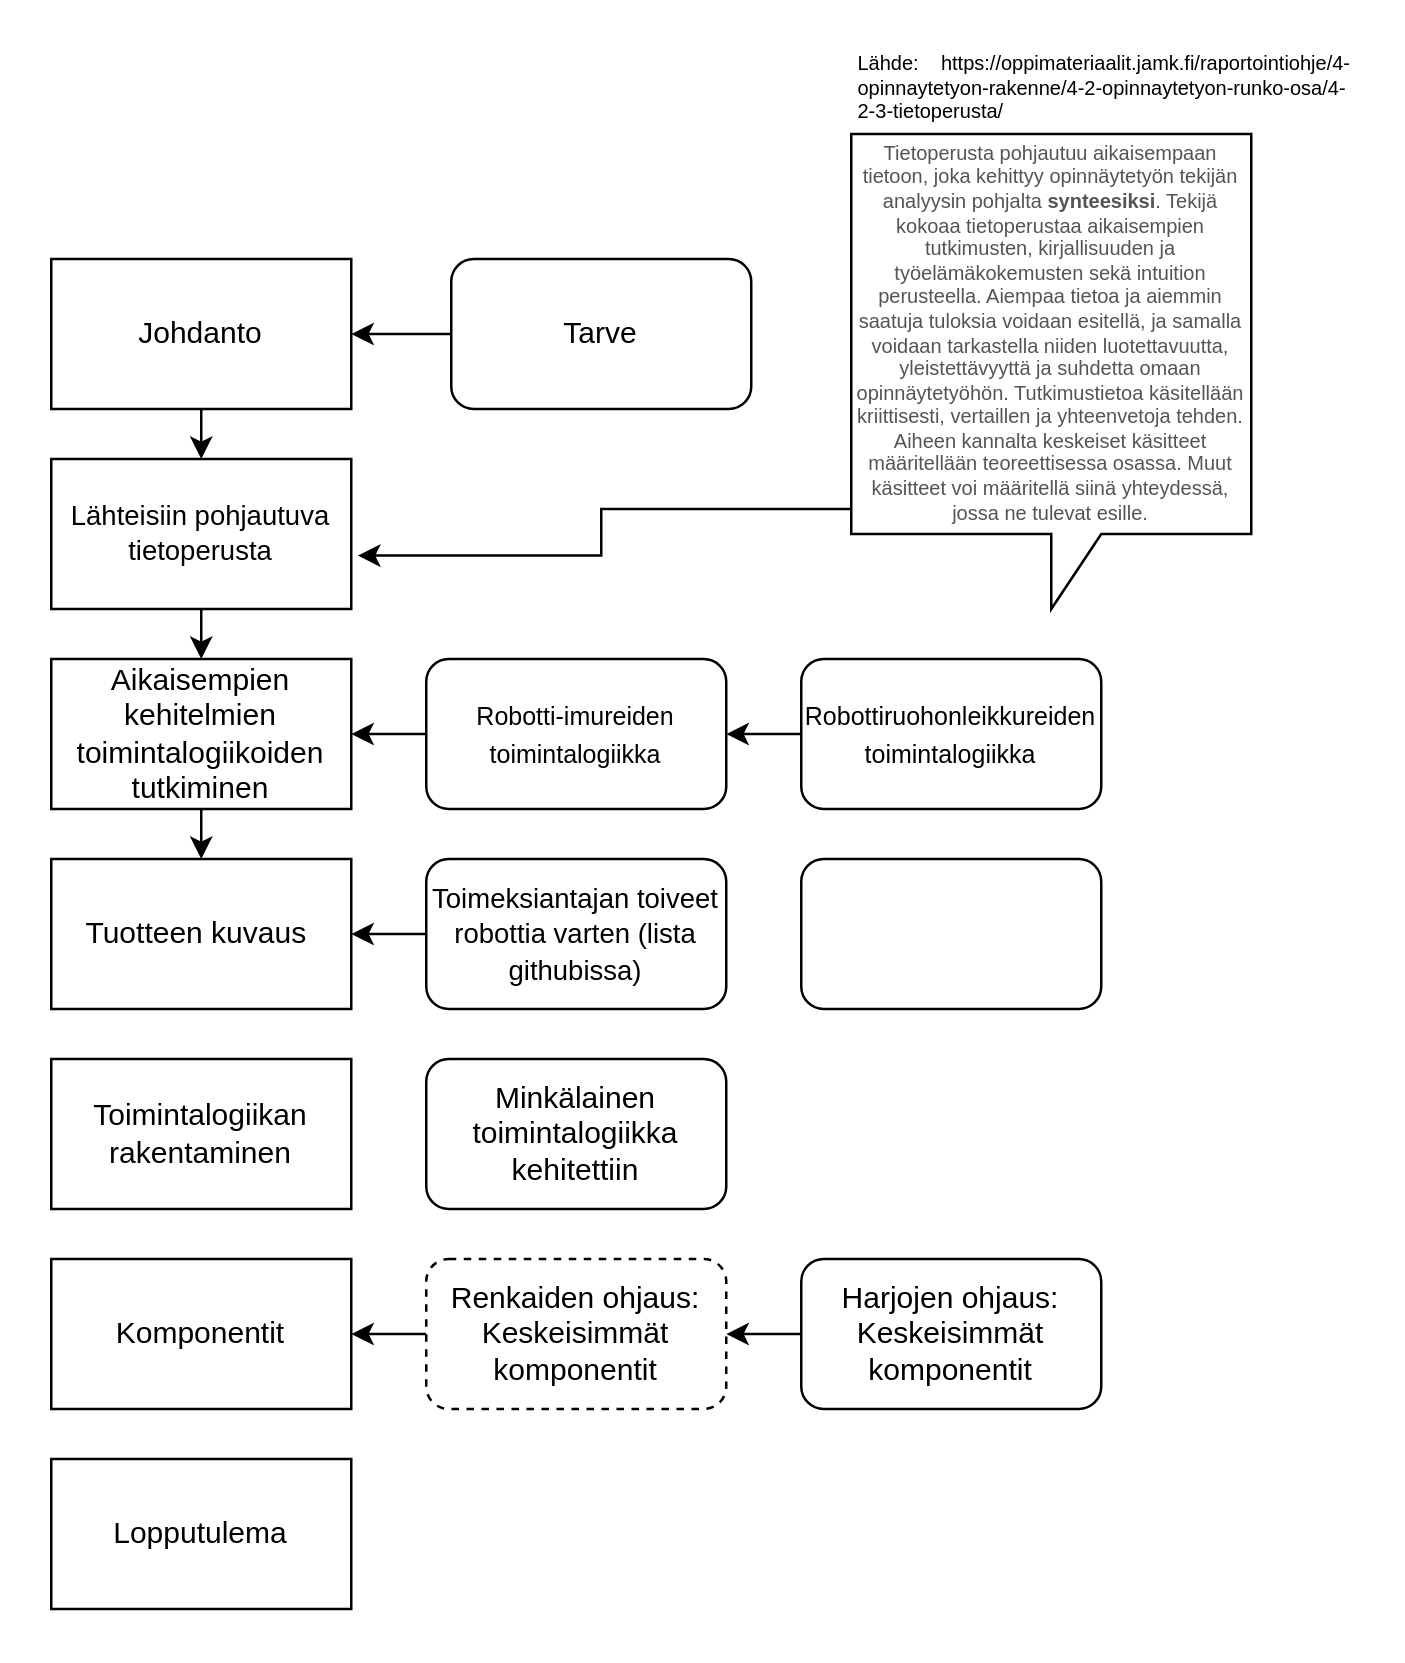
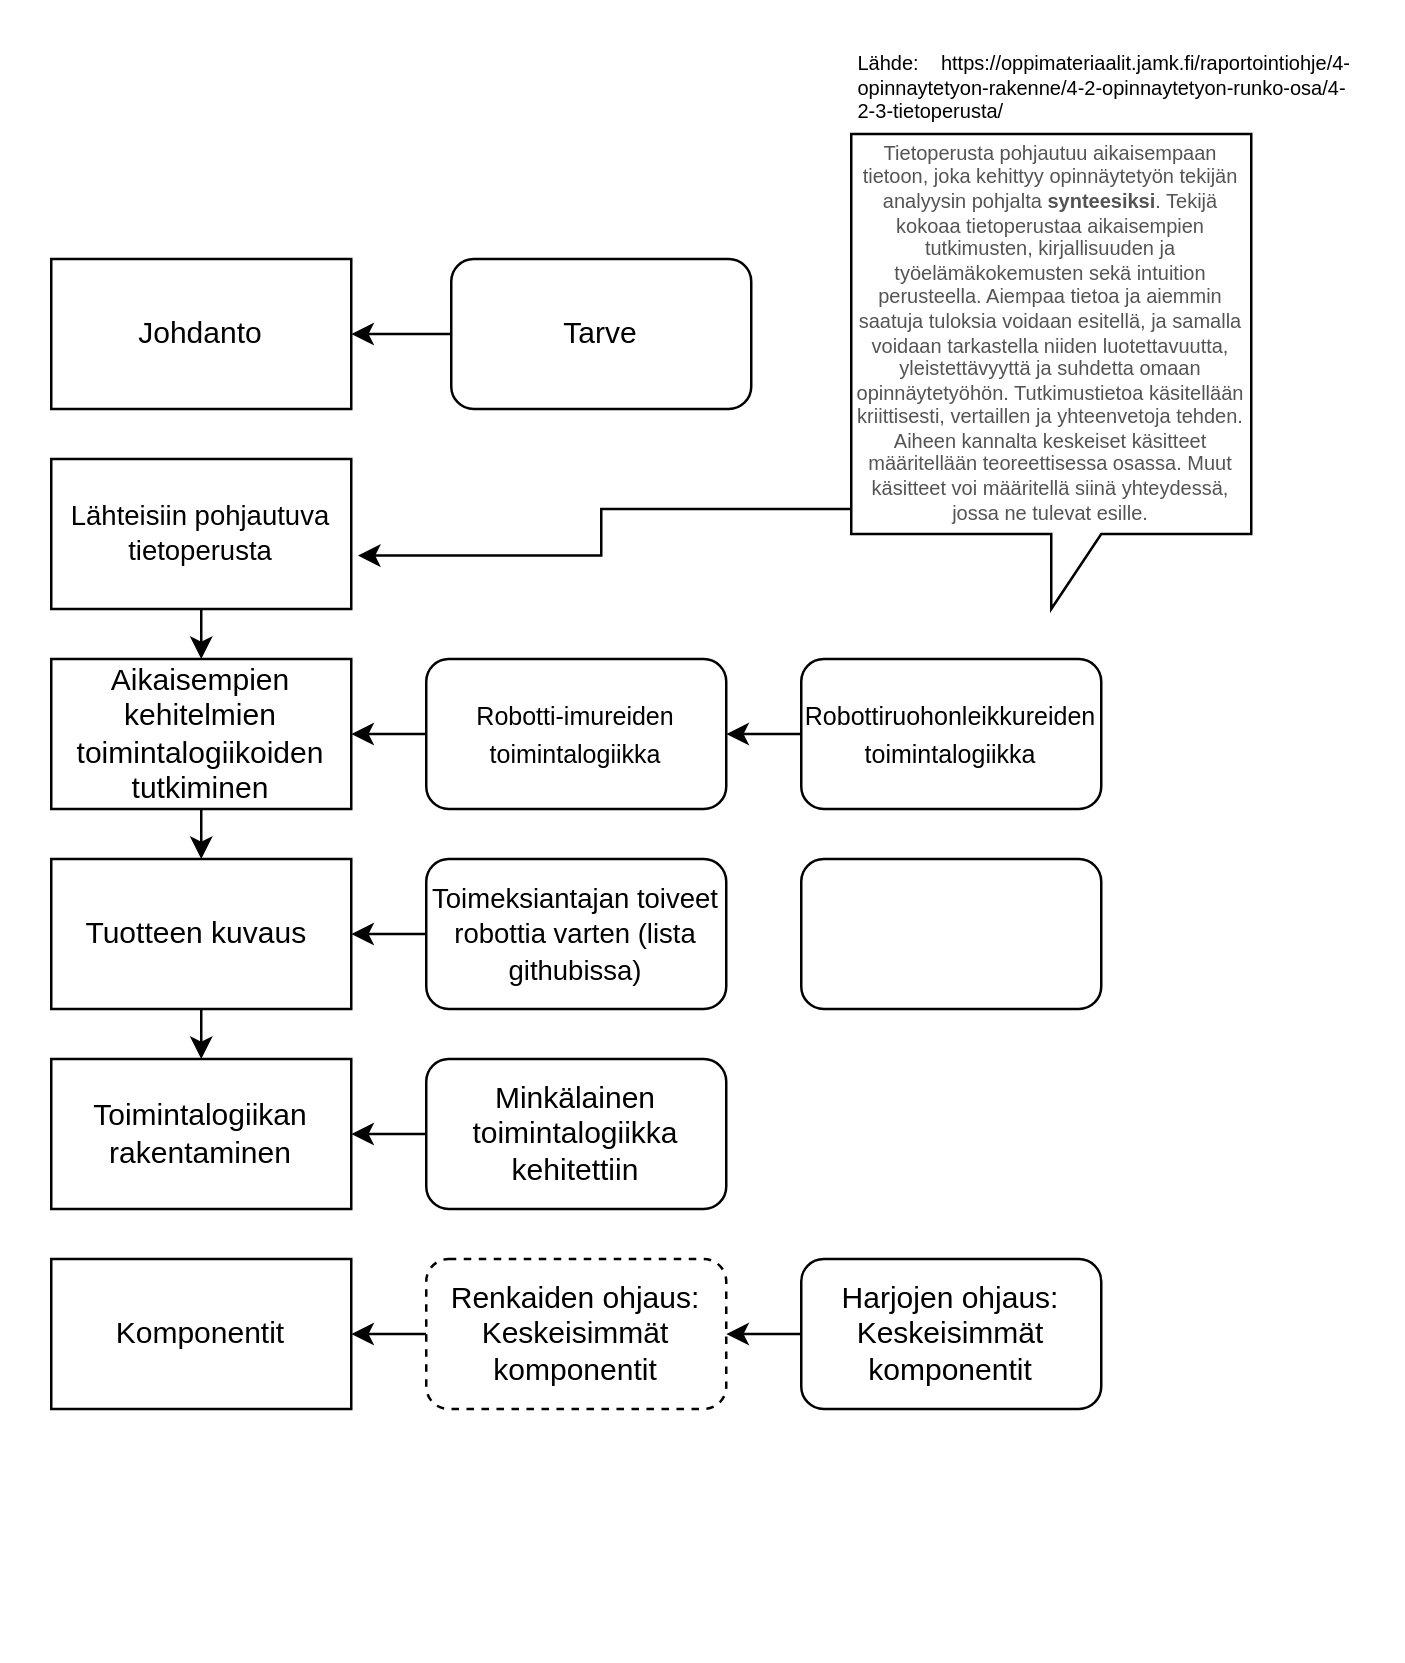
edge "Johdanto" -> "Lähteisiin pohjautuva tietoperusta": removed
edge "Tuotteen kuvaus" -> "Toimintalogiikan rakentaminen": added
edge "Minkälainen toimintalogiikka kehitettiin" -> "Toimintalogiikan rakentaminen": added
node "Lopputulema": removed
